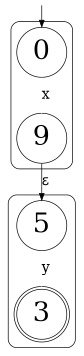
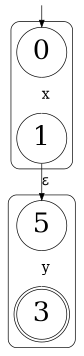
node "9": label "9" -> "1"
